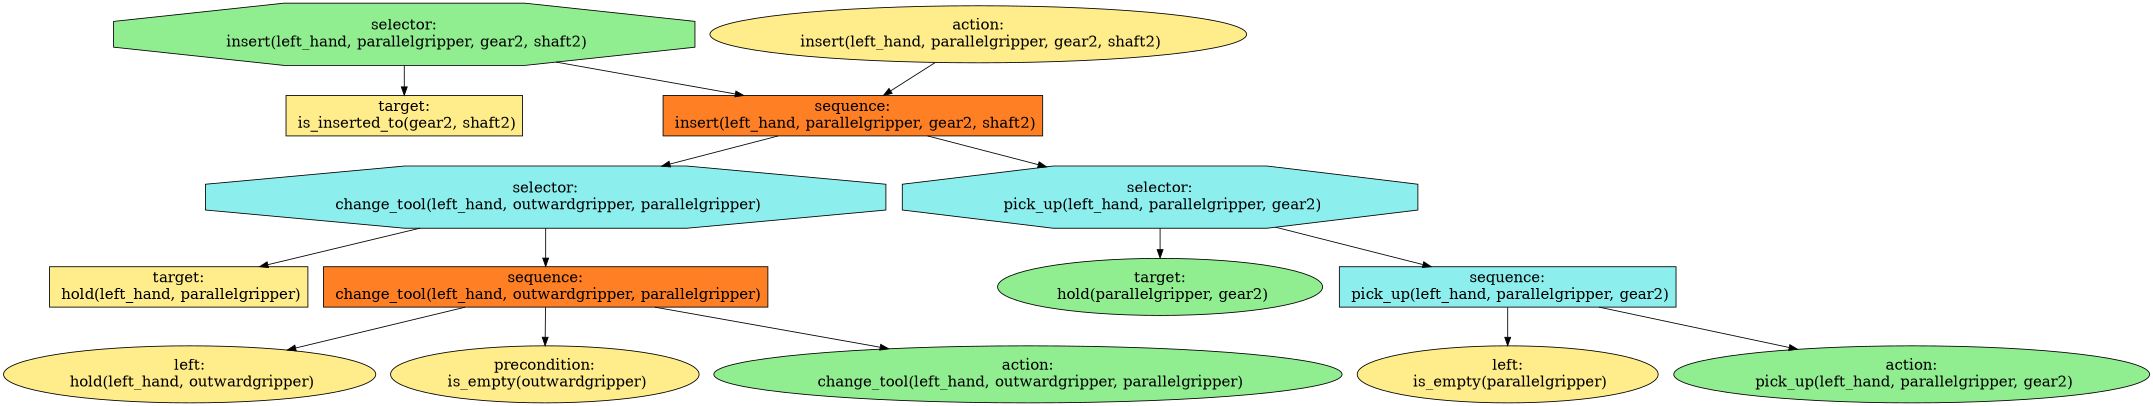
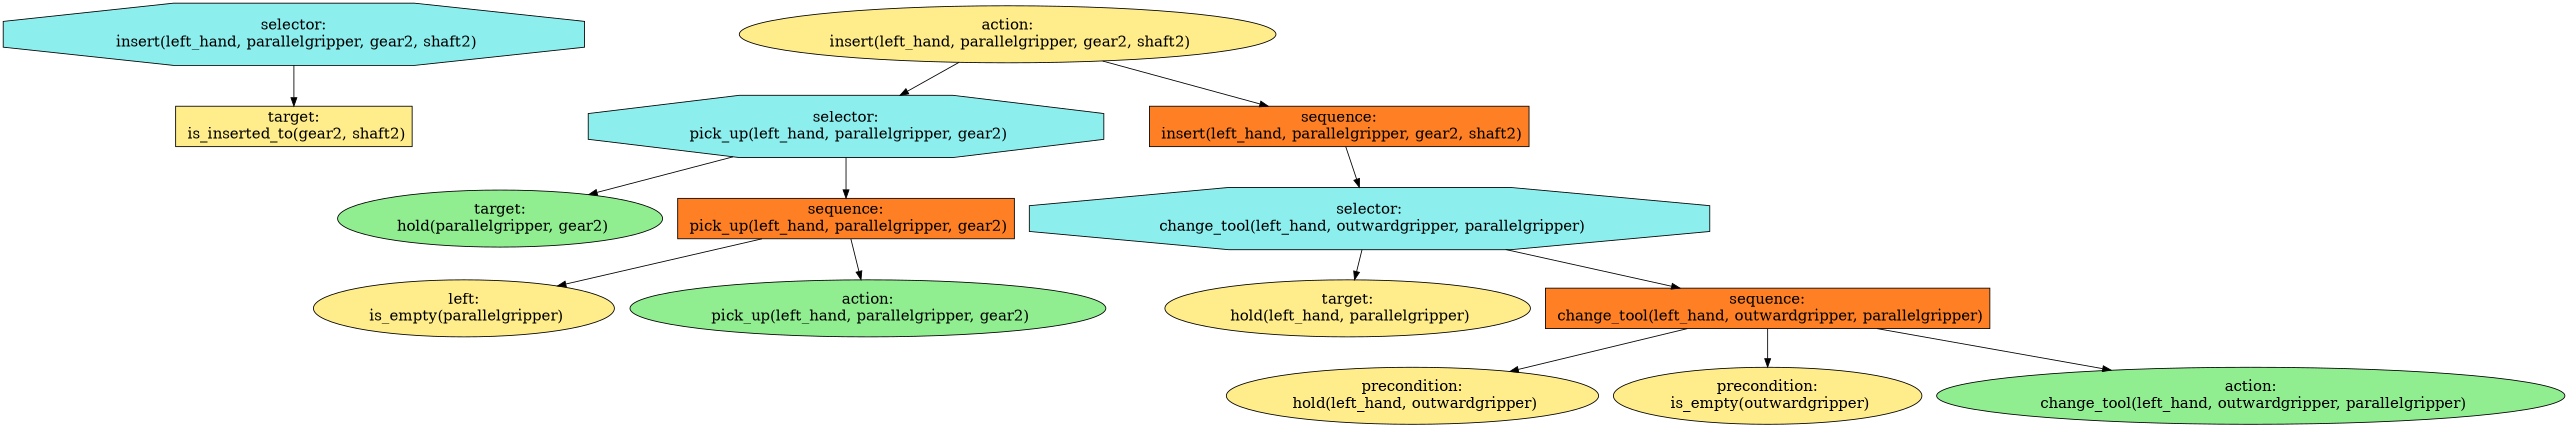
node "selector: insert(left_hand, parallelgripper, gear2, shaft2)": fillcolor lightgreen -> darkslategray2
edge "selector: insert(left_hand, parallelgripper, gear2, shaft2)" -> "sequence: insert(left_hand, parallelgripper, gear2, shaft2)": removed
edge "sequence: insert(left_hand, parallelgripper, gear2, shaft2)" -> "selector: pick_up(left_hand, parallelgripper, gear2)": now "action: insert(left_hand, parallelgripper, gear2, shaft2)" -> "selector: pick_up(left_hand, parallelgripper, gear2)"
node "target: hold(left_hand, parallelgripper)": shape box -> ellipse
node "sequence: pick_up(left_hand, parallelgripper, gear2)": fillcolor darkslategray2 -> chocolate1
node "left: hold(left_hand, outwardgripper)": label "left: hold(left_hand, outwardgripper)" -> "precondition: hold(left_hand, outwardgripper)"
